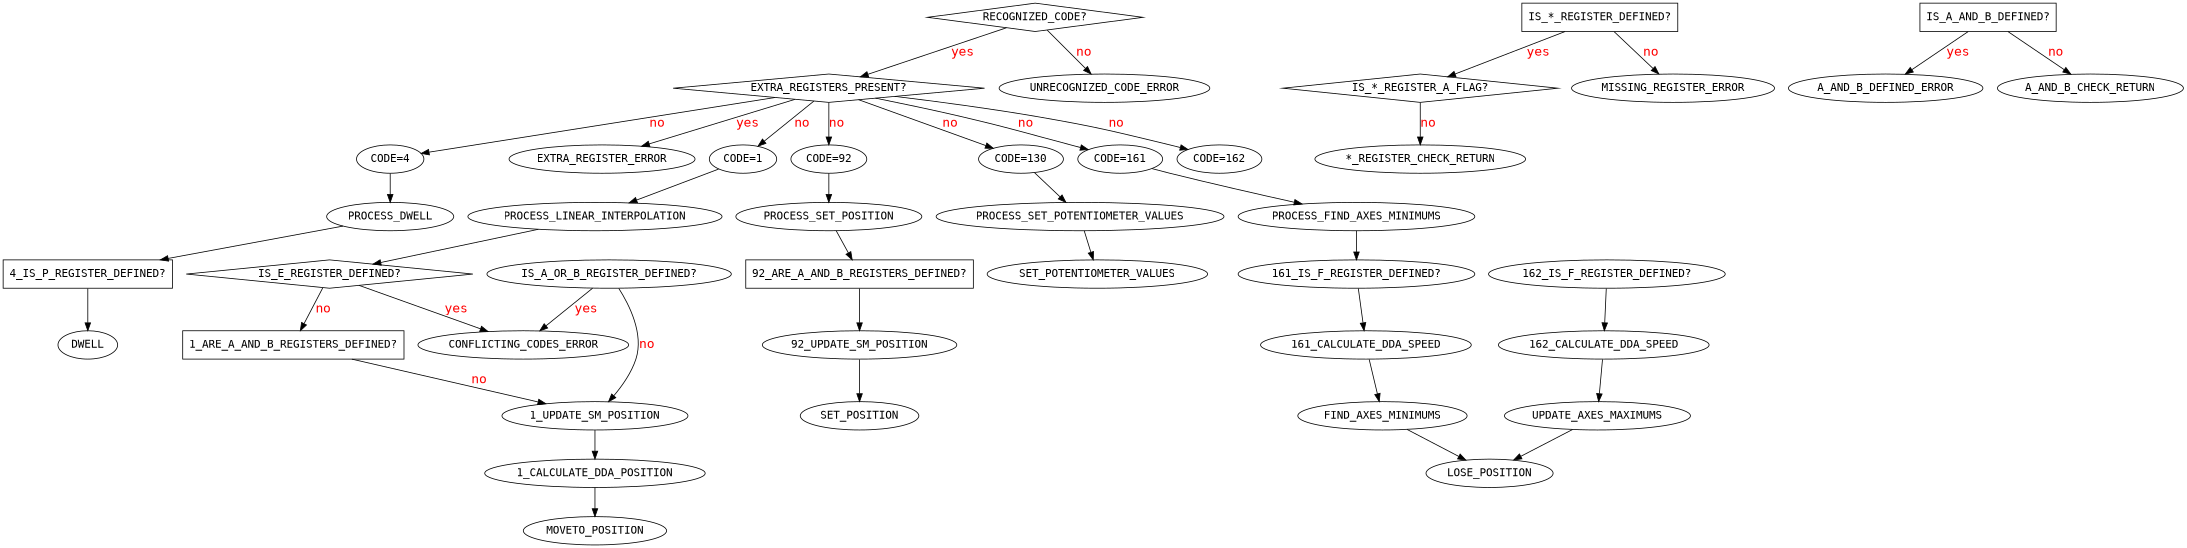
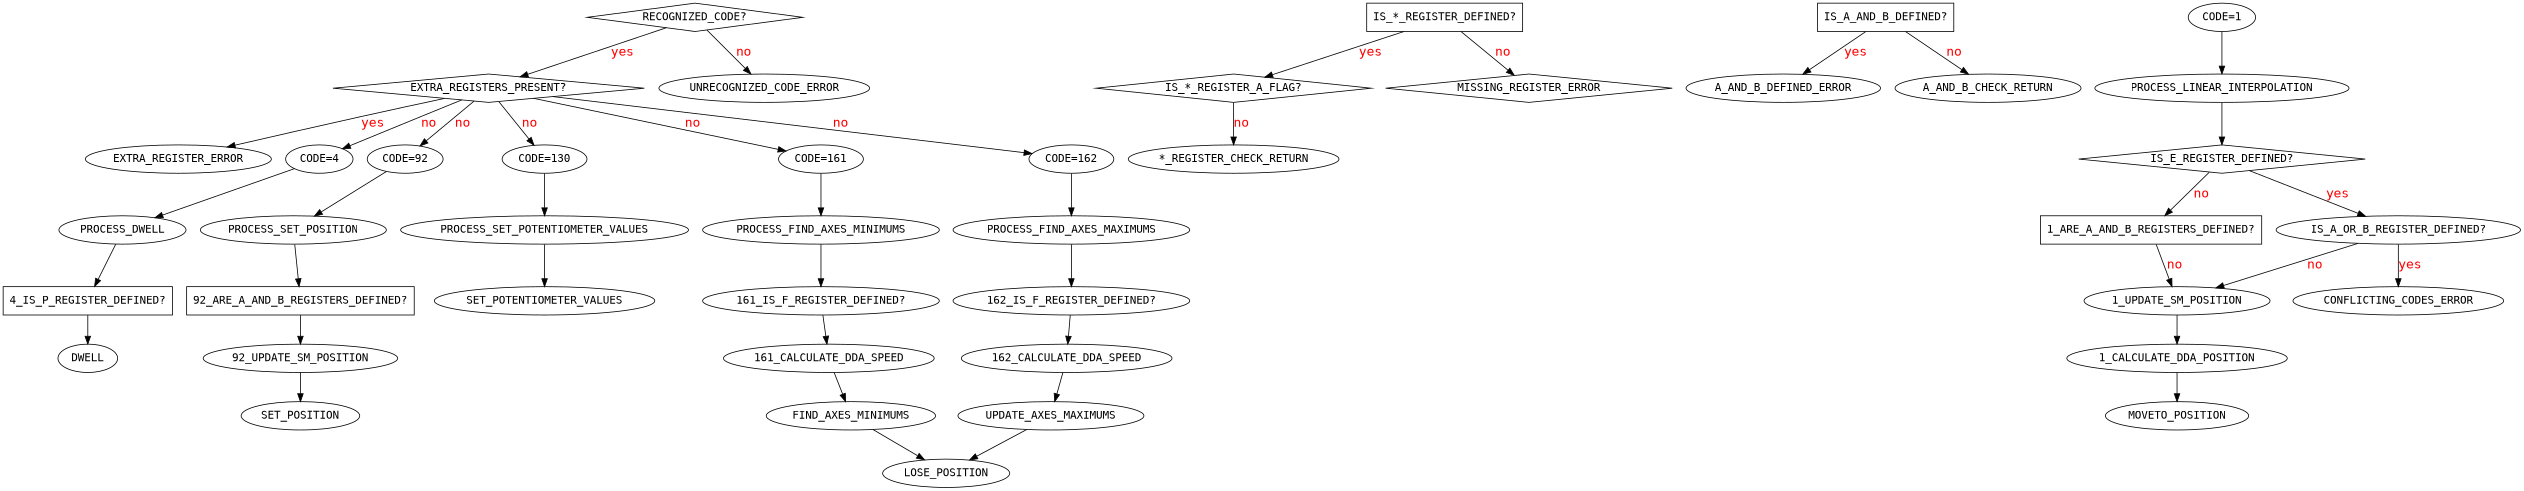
node "MISSING_REGISTER_ERROR": shape ellipse -> diamond
edge "EXTRA_REGISTERS_PRESENT?" -> "CODE=1": removed, label "no"
node "PROCESS_FIND_AXES_MAXIMUMS": added
edge "IS_E_REGISTER_DEFINED?" -> "CONFLICTING_CODES_ERROR": now "IS_E_REGISTER_DEFINED?" -> "IS_A_OR_B_REGISTER_DEFINED?"
